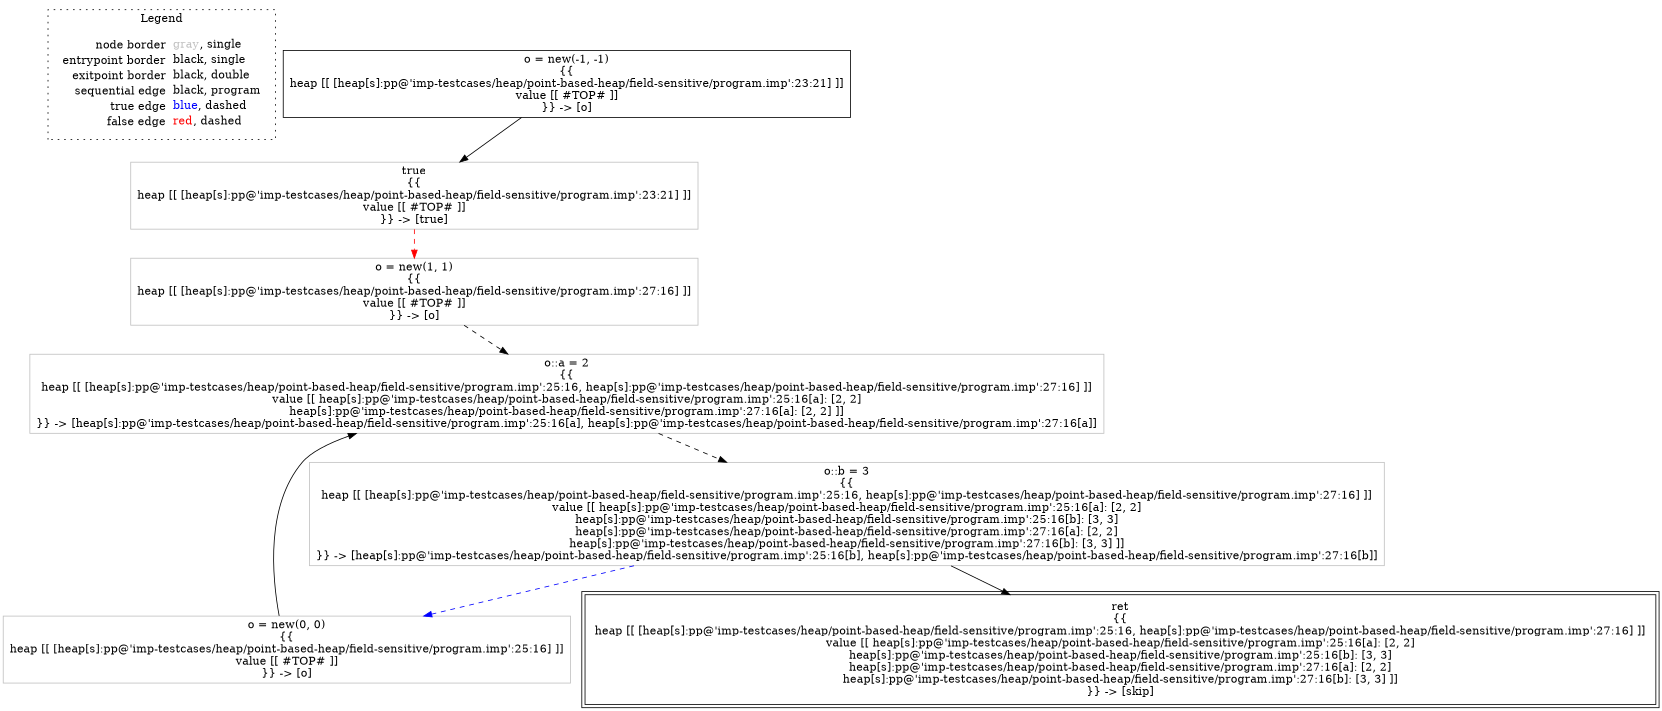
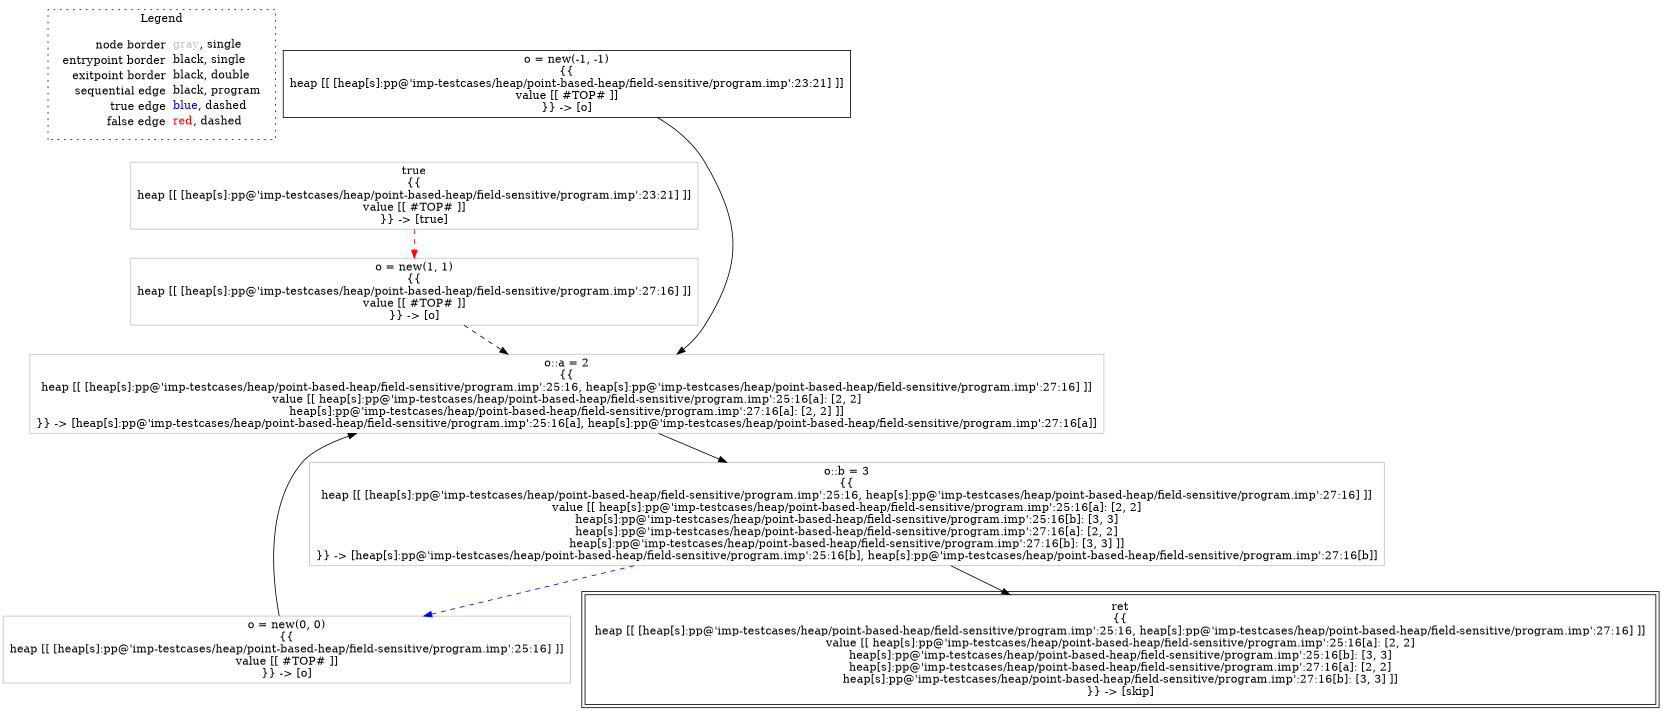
edge "o = new(-1, -1)" -> "true": now "o = new(-1, -1)" -> "o::a = 2"
edge "o::a = 2" -> "o::b = 3": style dashed -> solid
